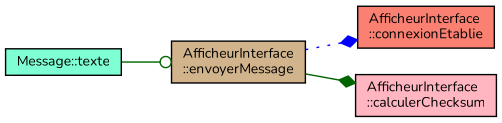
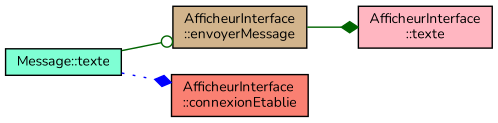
edge "AfficheurInterface ::envoyerMessage" -> "AfficheurInterface ::connexionEtablie": now "Message::texte" -> "AfficheurInterface ::connexionEtablie"
node "AfficheurInterface ::calculerChecksum": label "AfficheurInterface ::calculerChecksum" -> "AfficheurInterface ::texte"
